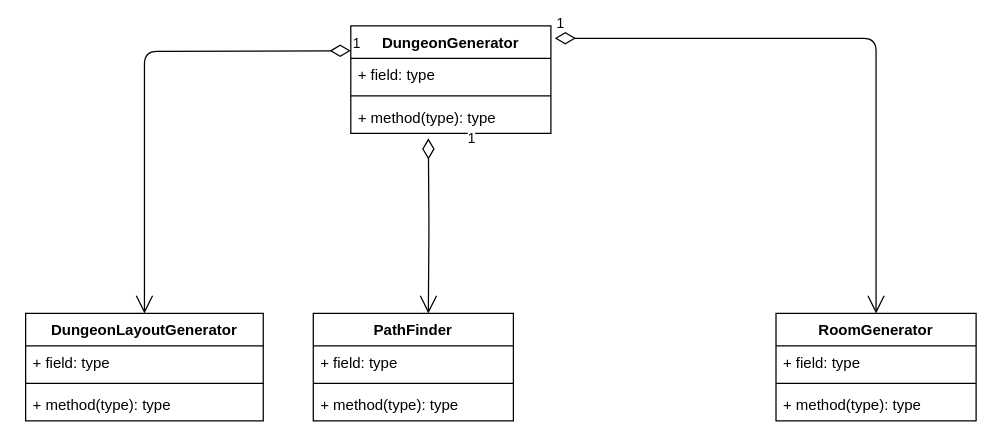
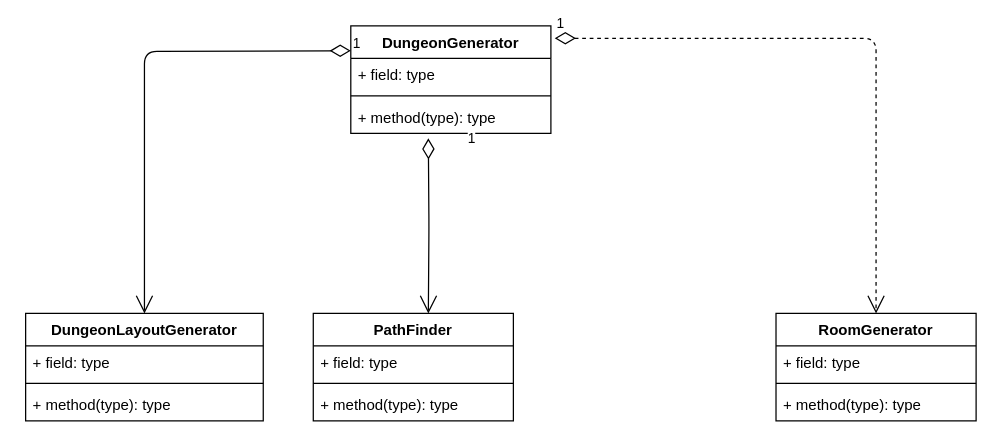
edge "DungeonGenerator" -- "RoomGenerator": style solid -> dashed
